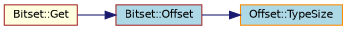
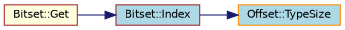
node "Bitset::Offset": label "Bitset::Offset" -> "Bitset::Index"
